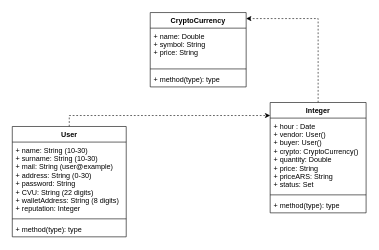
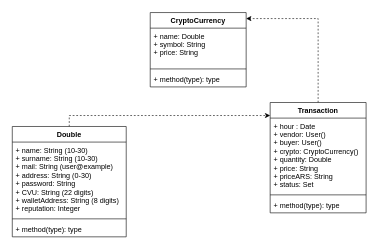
node "Integer": label "Integer" -> "Transaction"
node "User": label "User" -> "Double"
